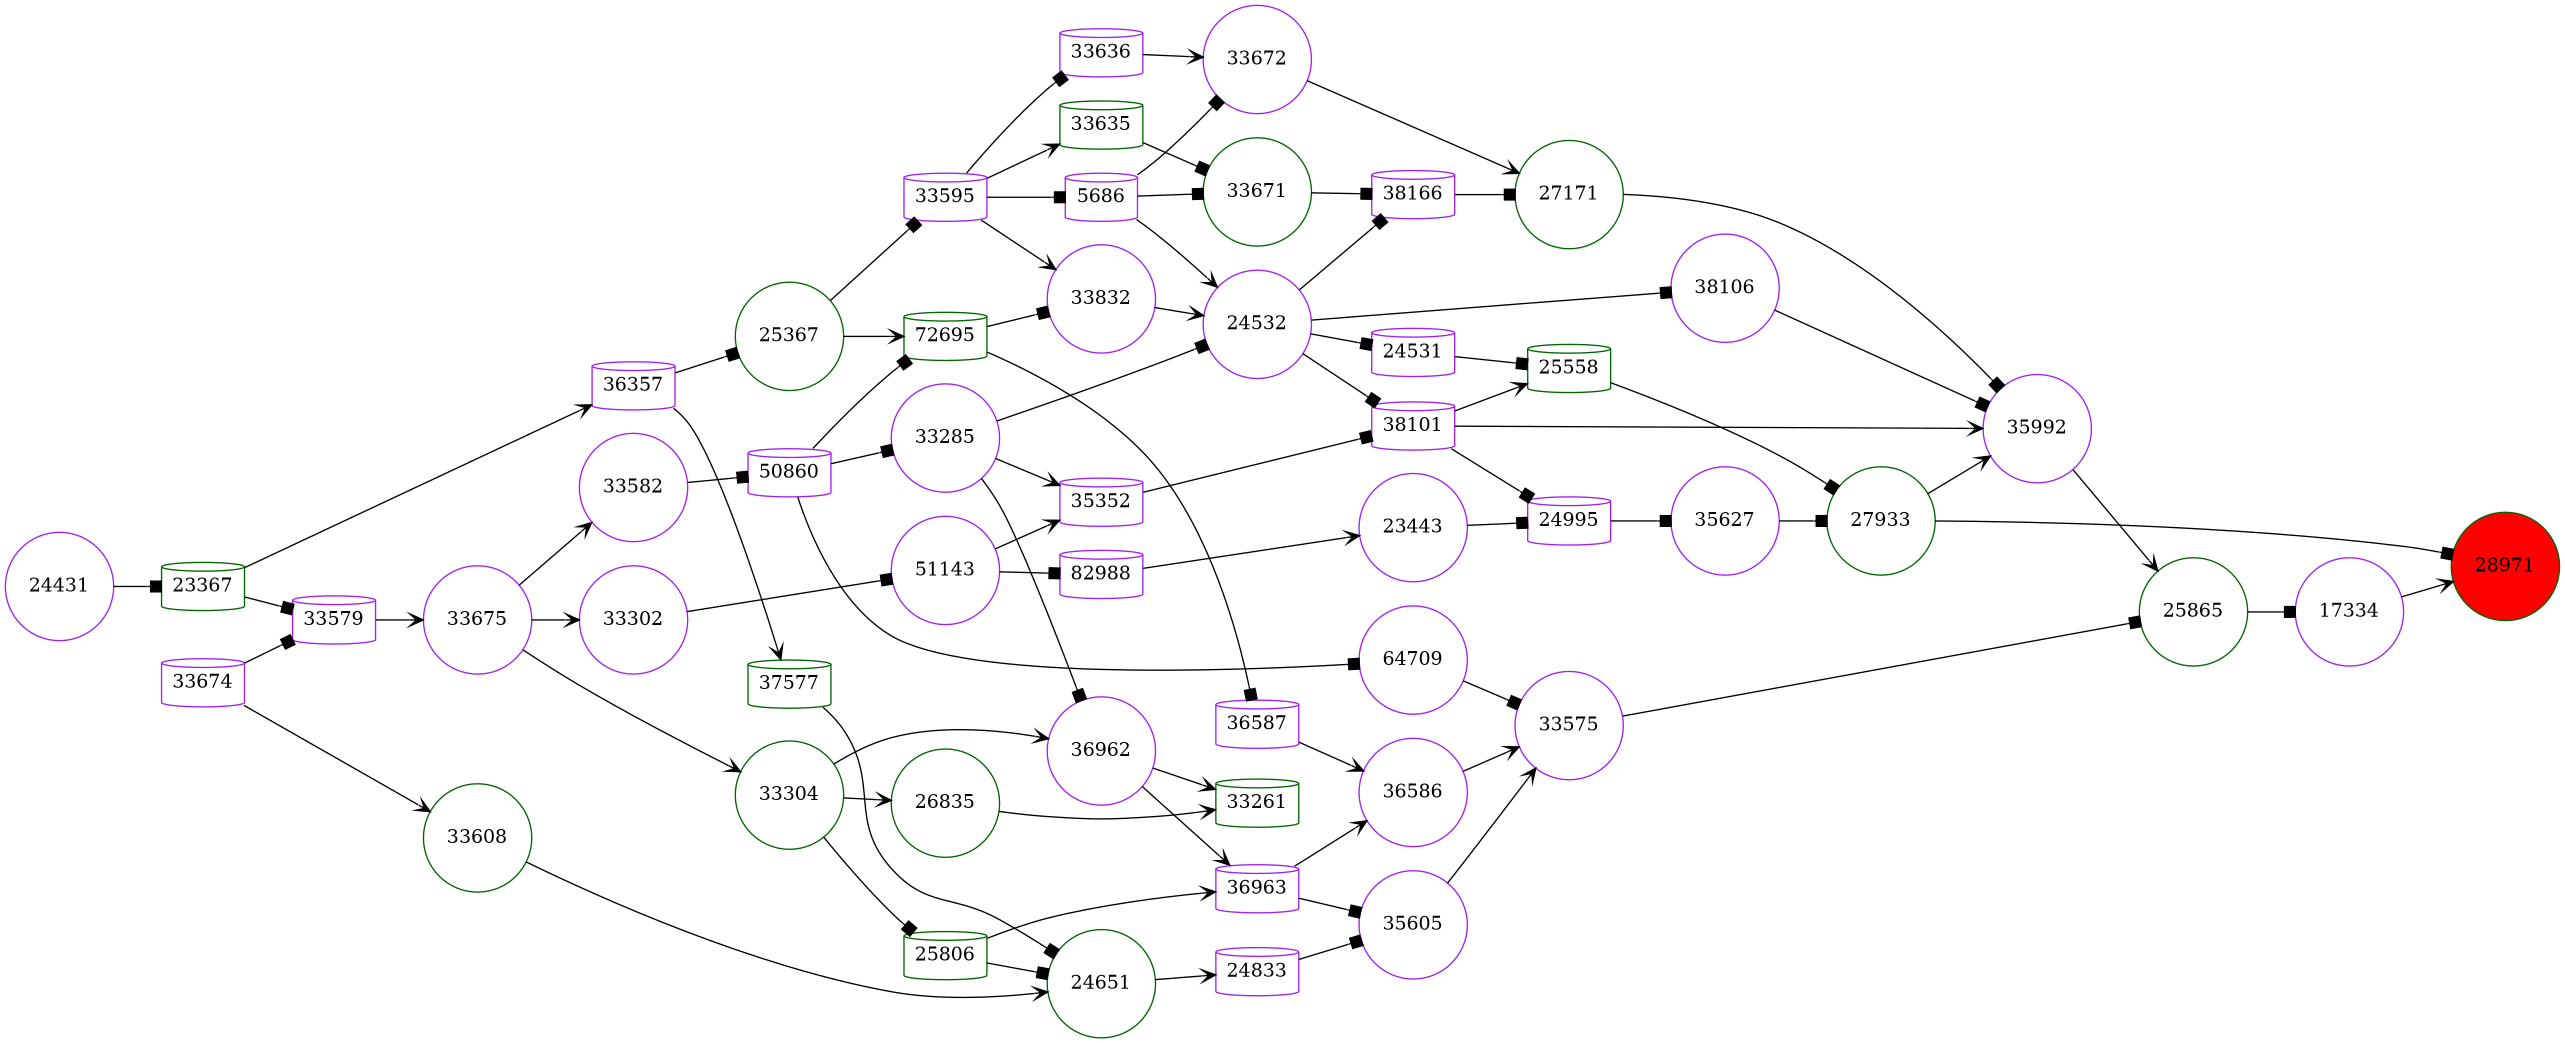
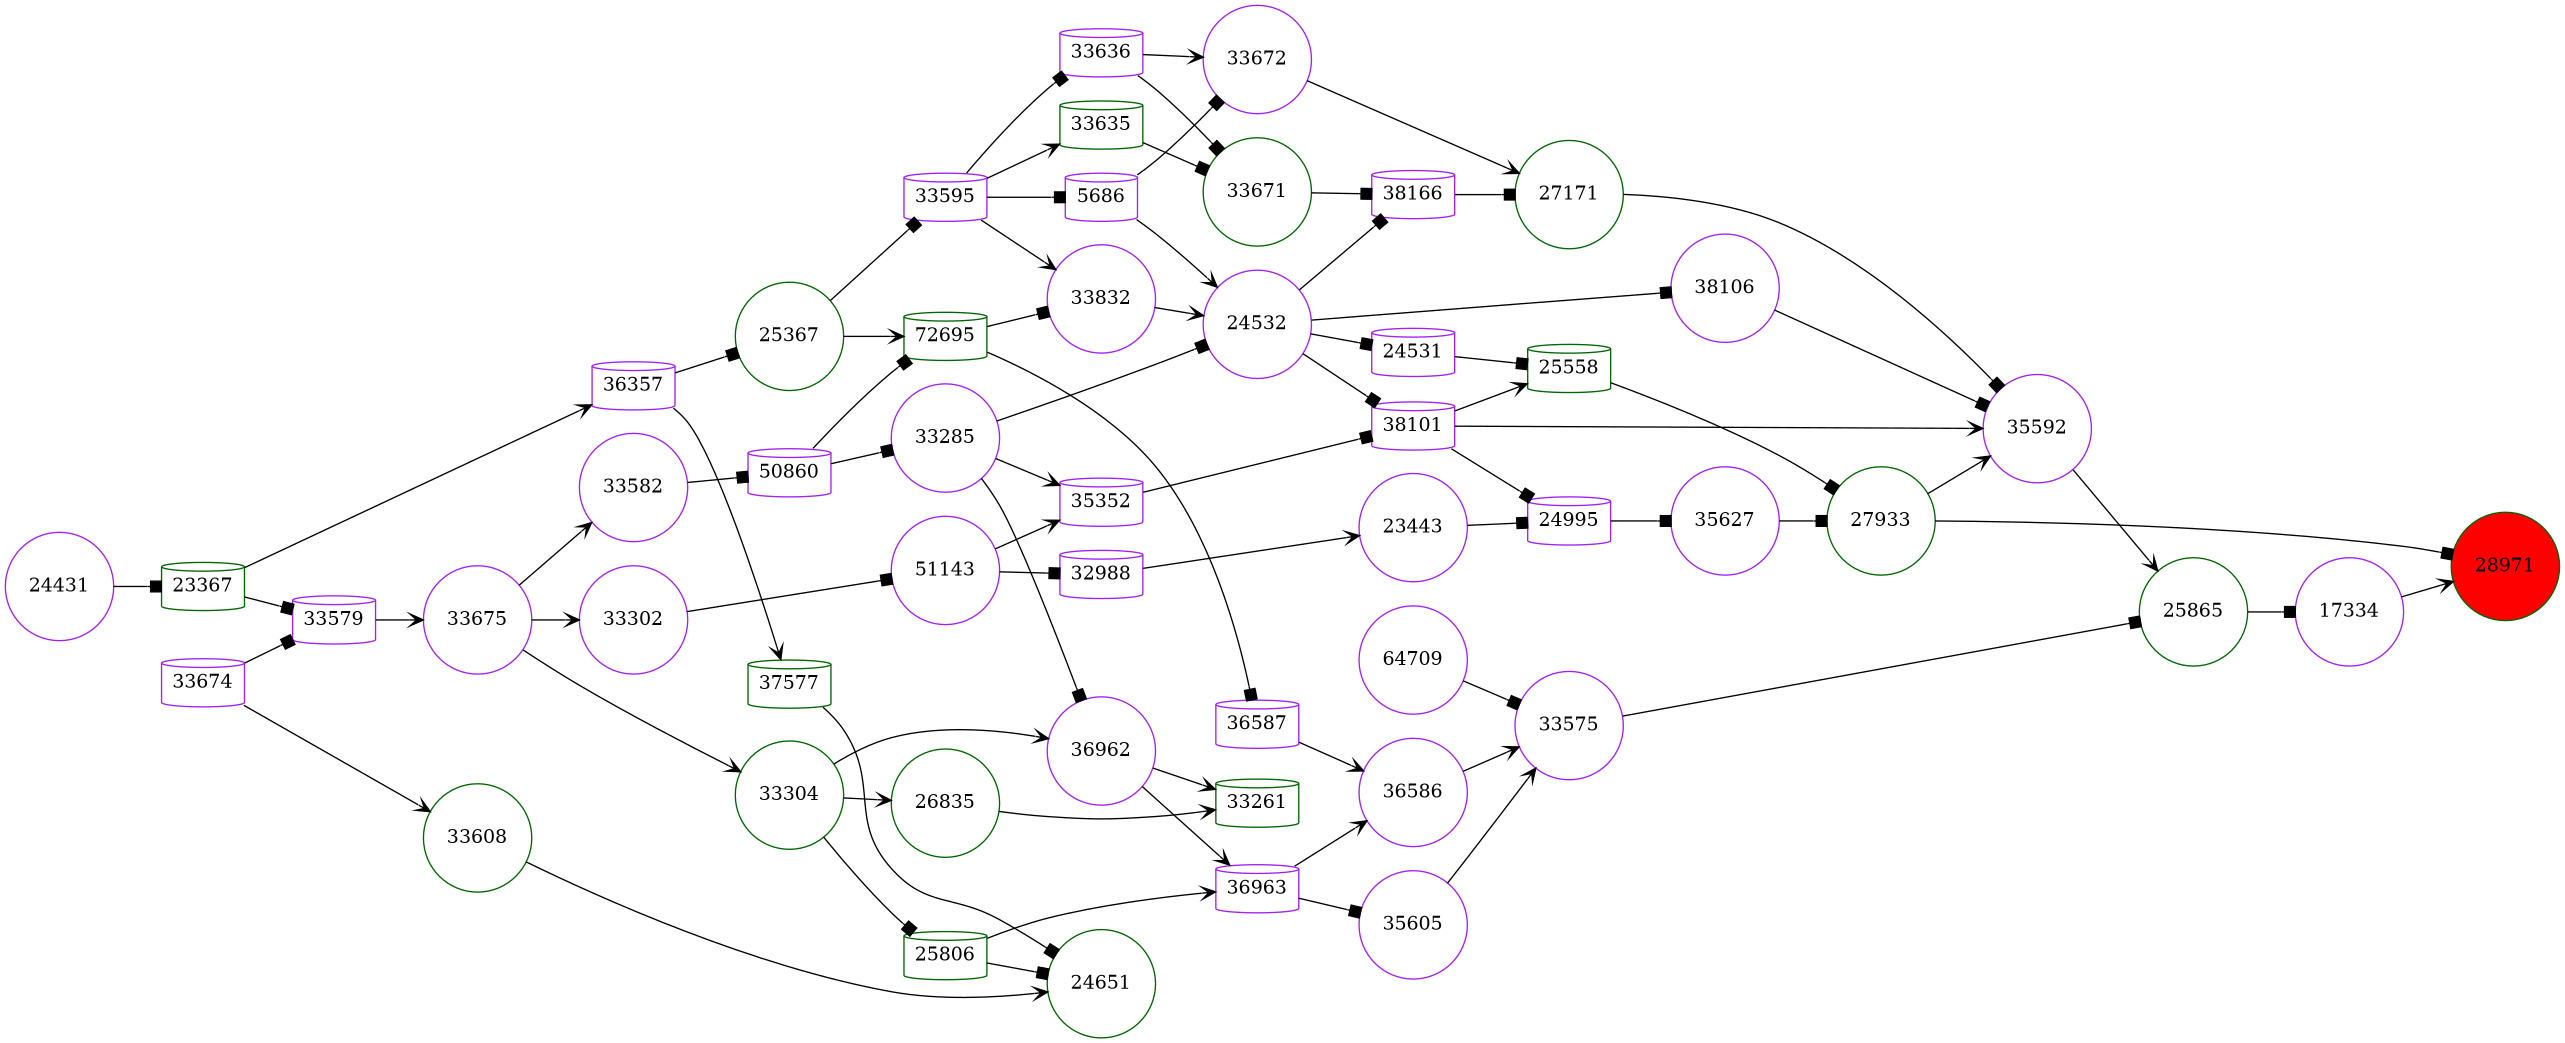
edge "5686" -> "33671": now "33636" -> "33671"
node "35992": label "35992" -> "35592"
node "82988": label "82988" -> "32988"
edge "50860" -> "64709": removed
node "24833": removed
